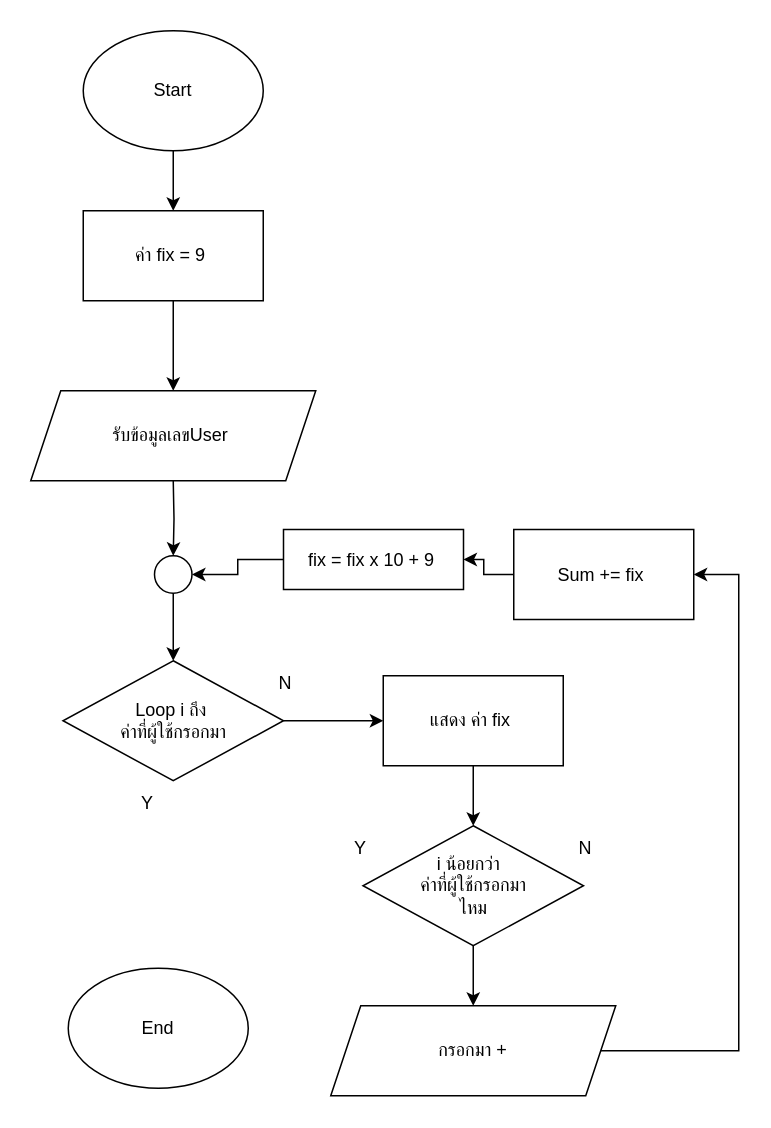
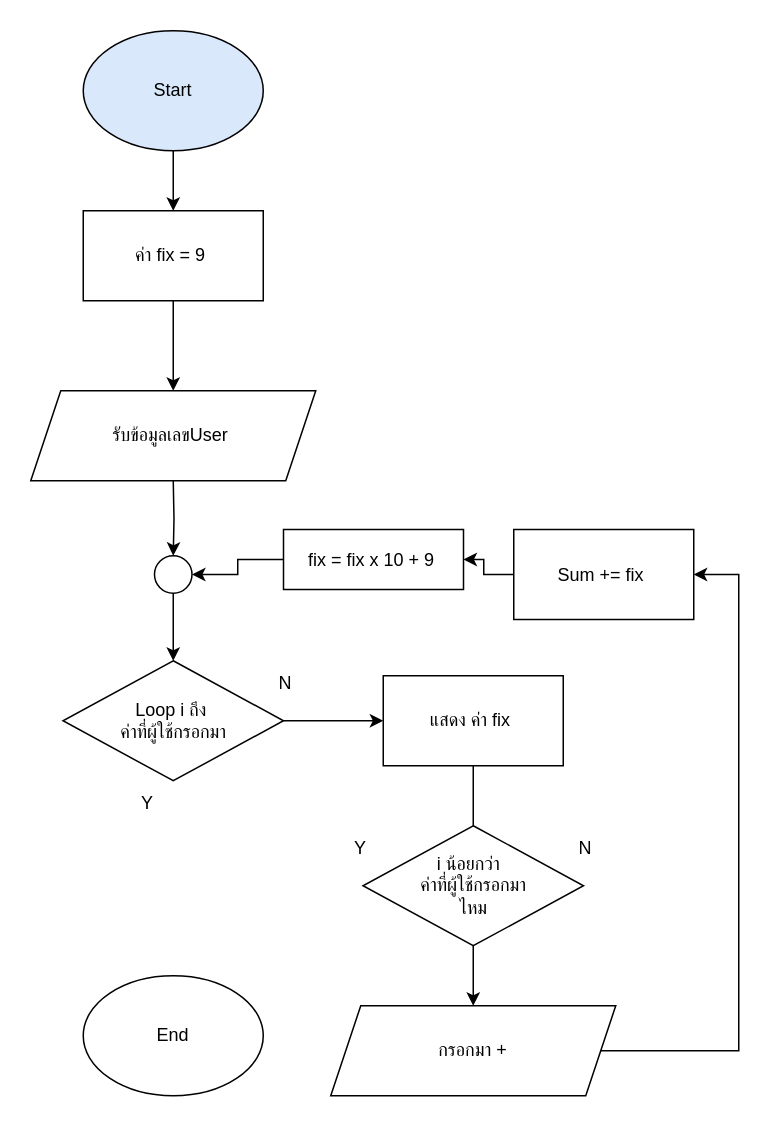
node "Start": fillcolor #ffffff -> #dae8fc
edge "แสดง ค่า fix" -> "i น้อยกว่า ค่าที่ผู้ใช้กรอกมา ไหม": arrowhead classic -> none
node "End": moved (158, 1028) -> (173, 1036)
